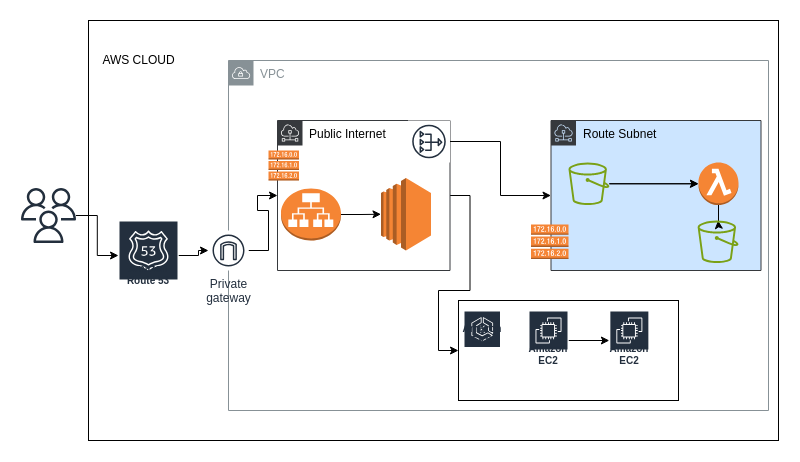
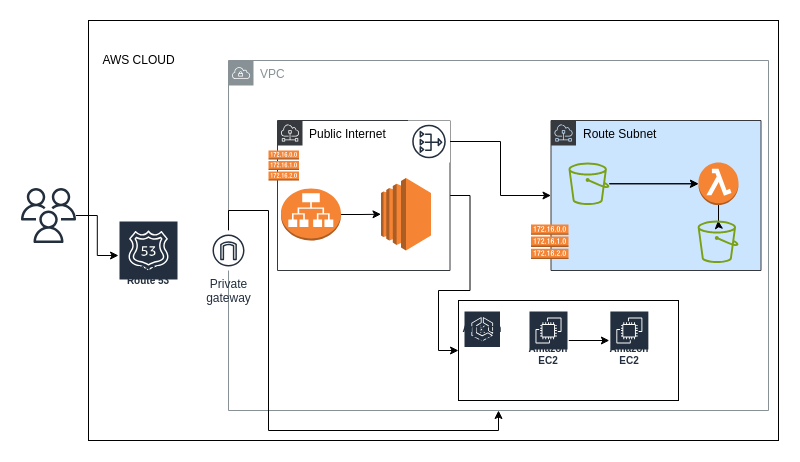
edge "Private gateway" -> "Public Internet": now "Private gateway" -> "VPC"
edge "Amazon Route 53" -> "Private gateway": removed
